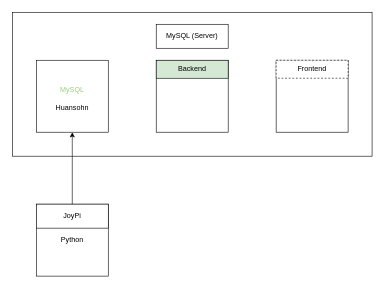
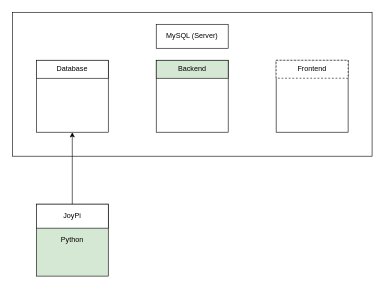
node "Database": added
node "MySQL": removed
node "Huansohn": removed
node "Python": fillcolor #ffffff -> #d5e8d4
